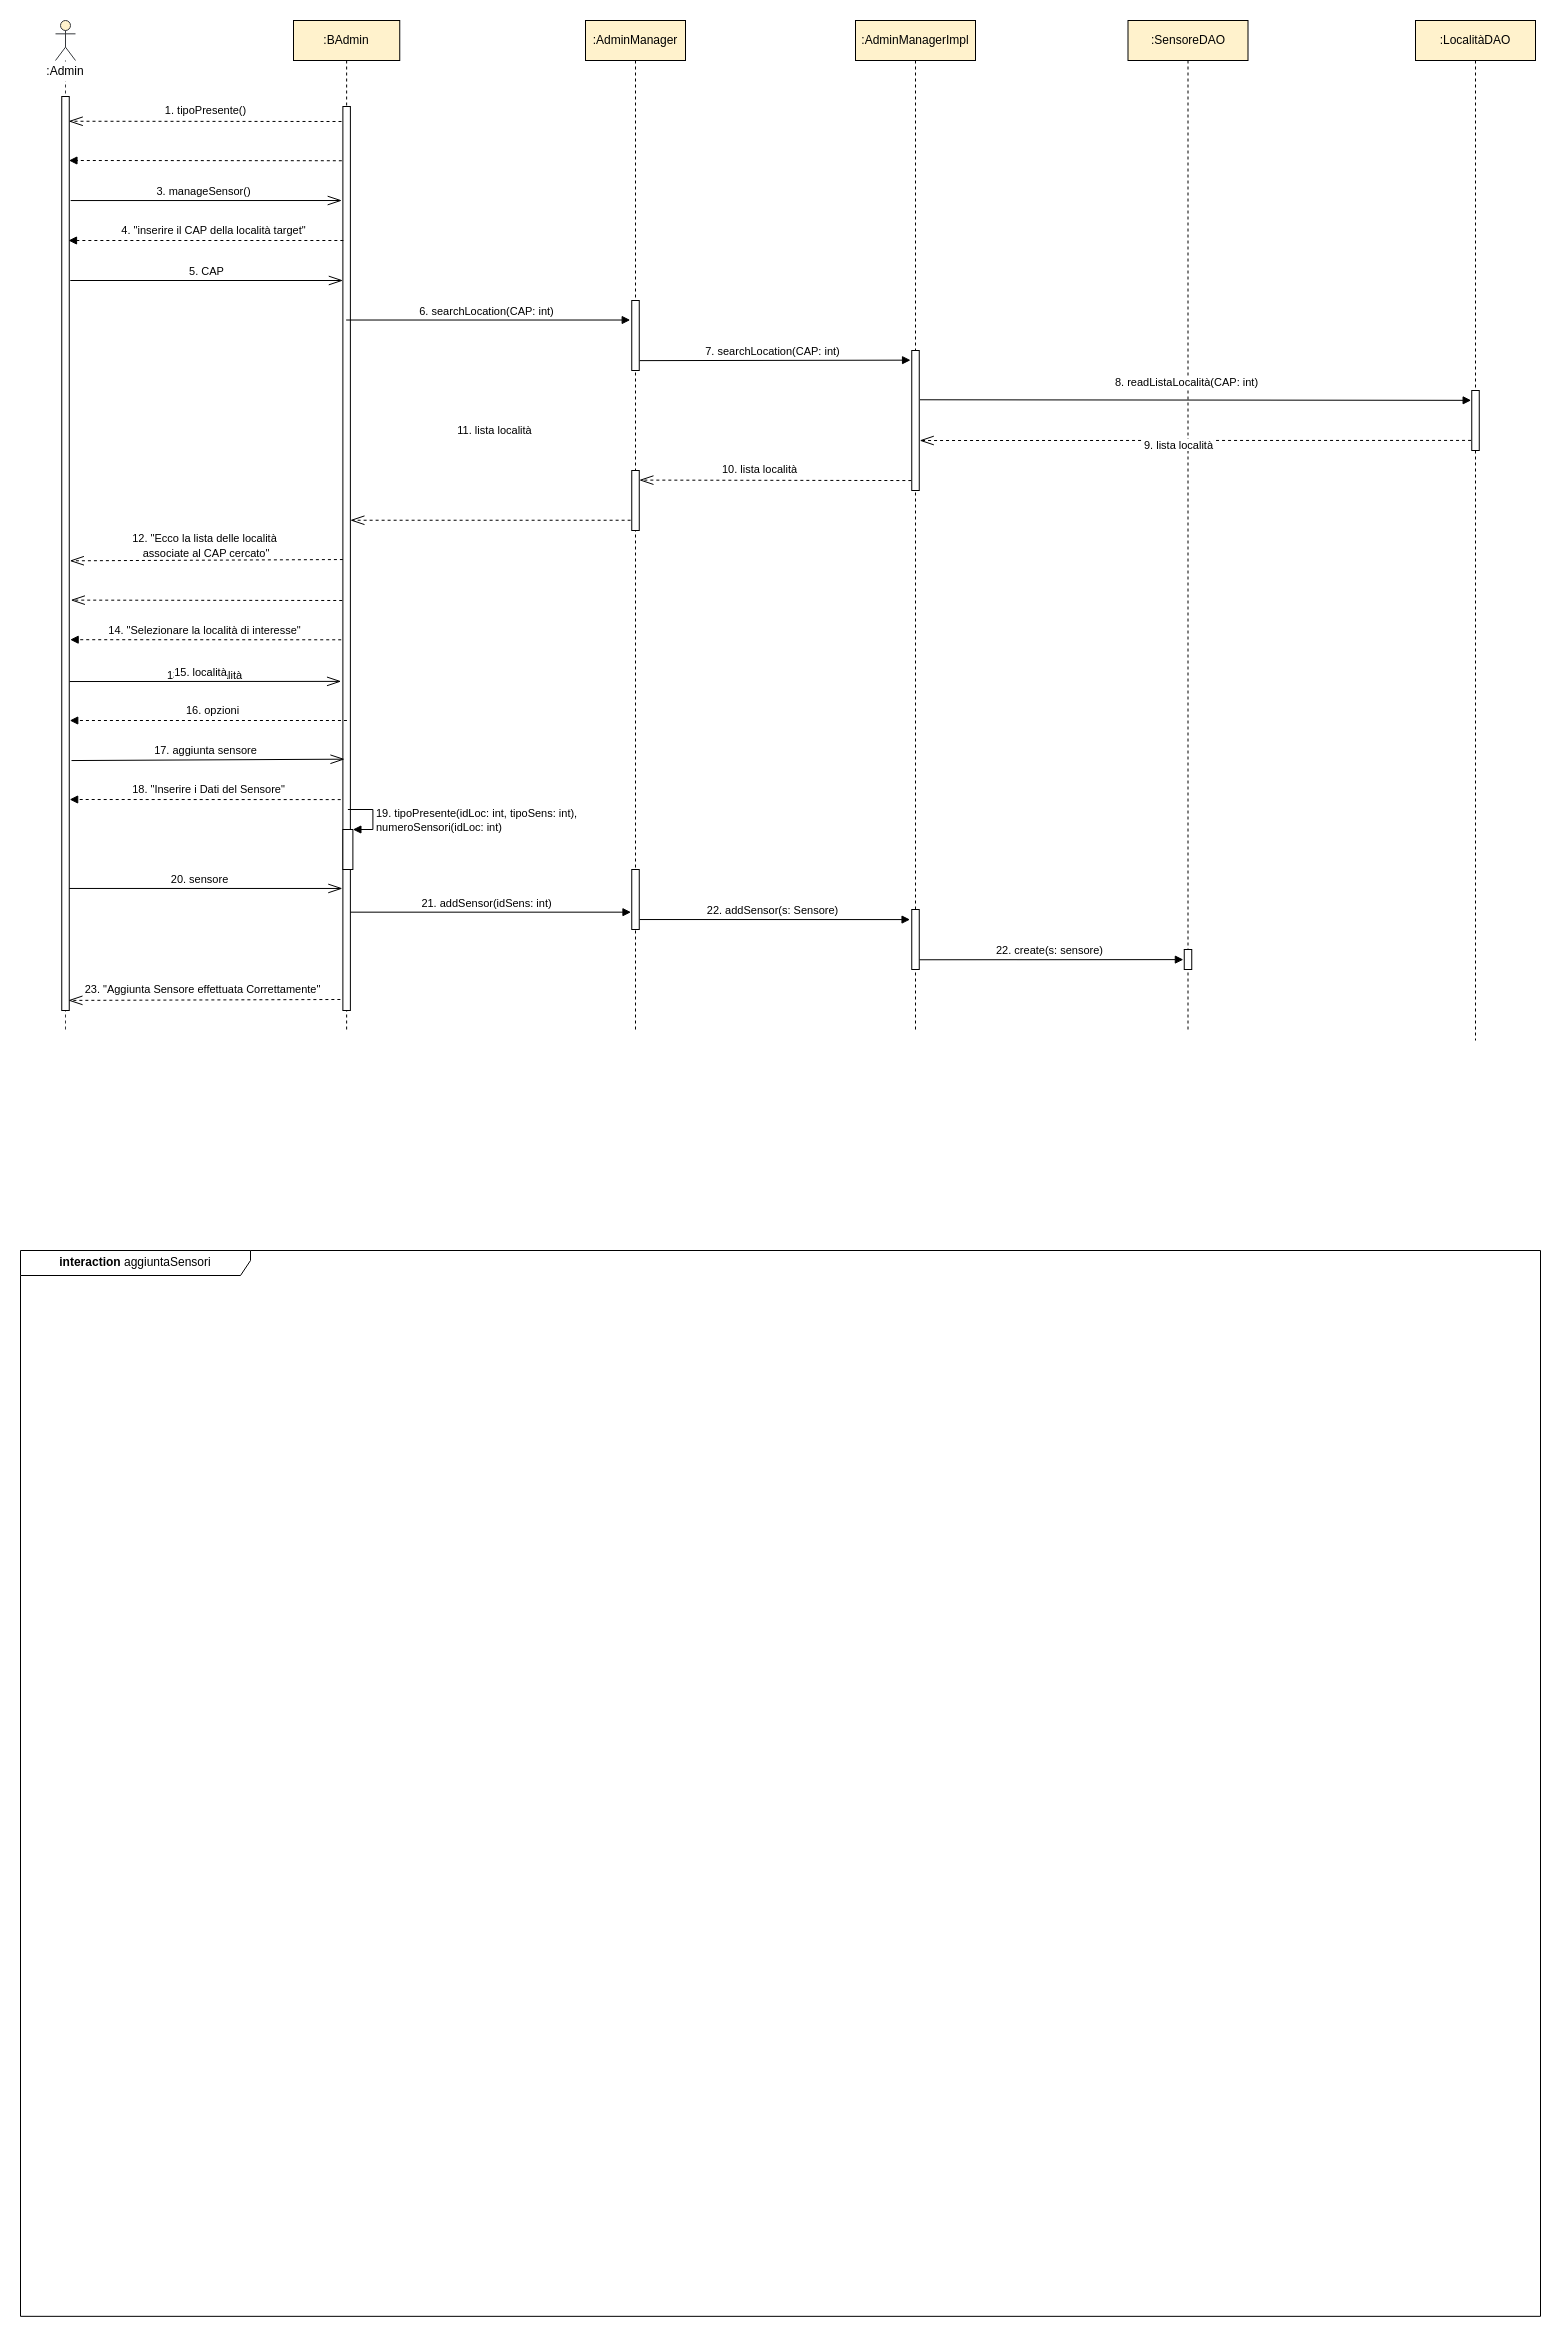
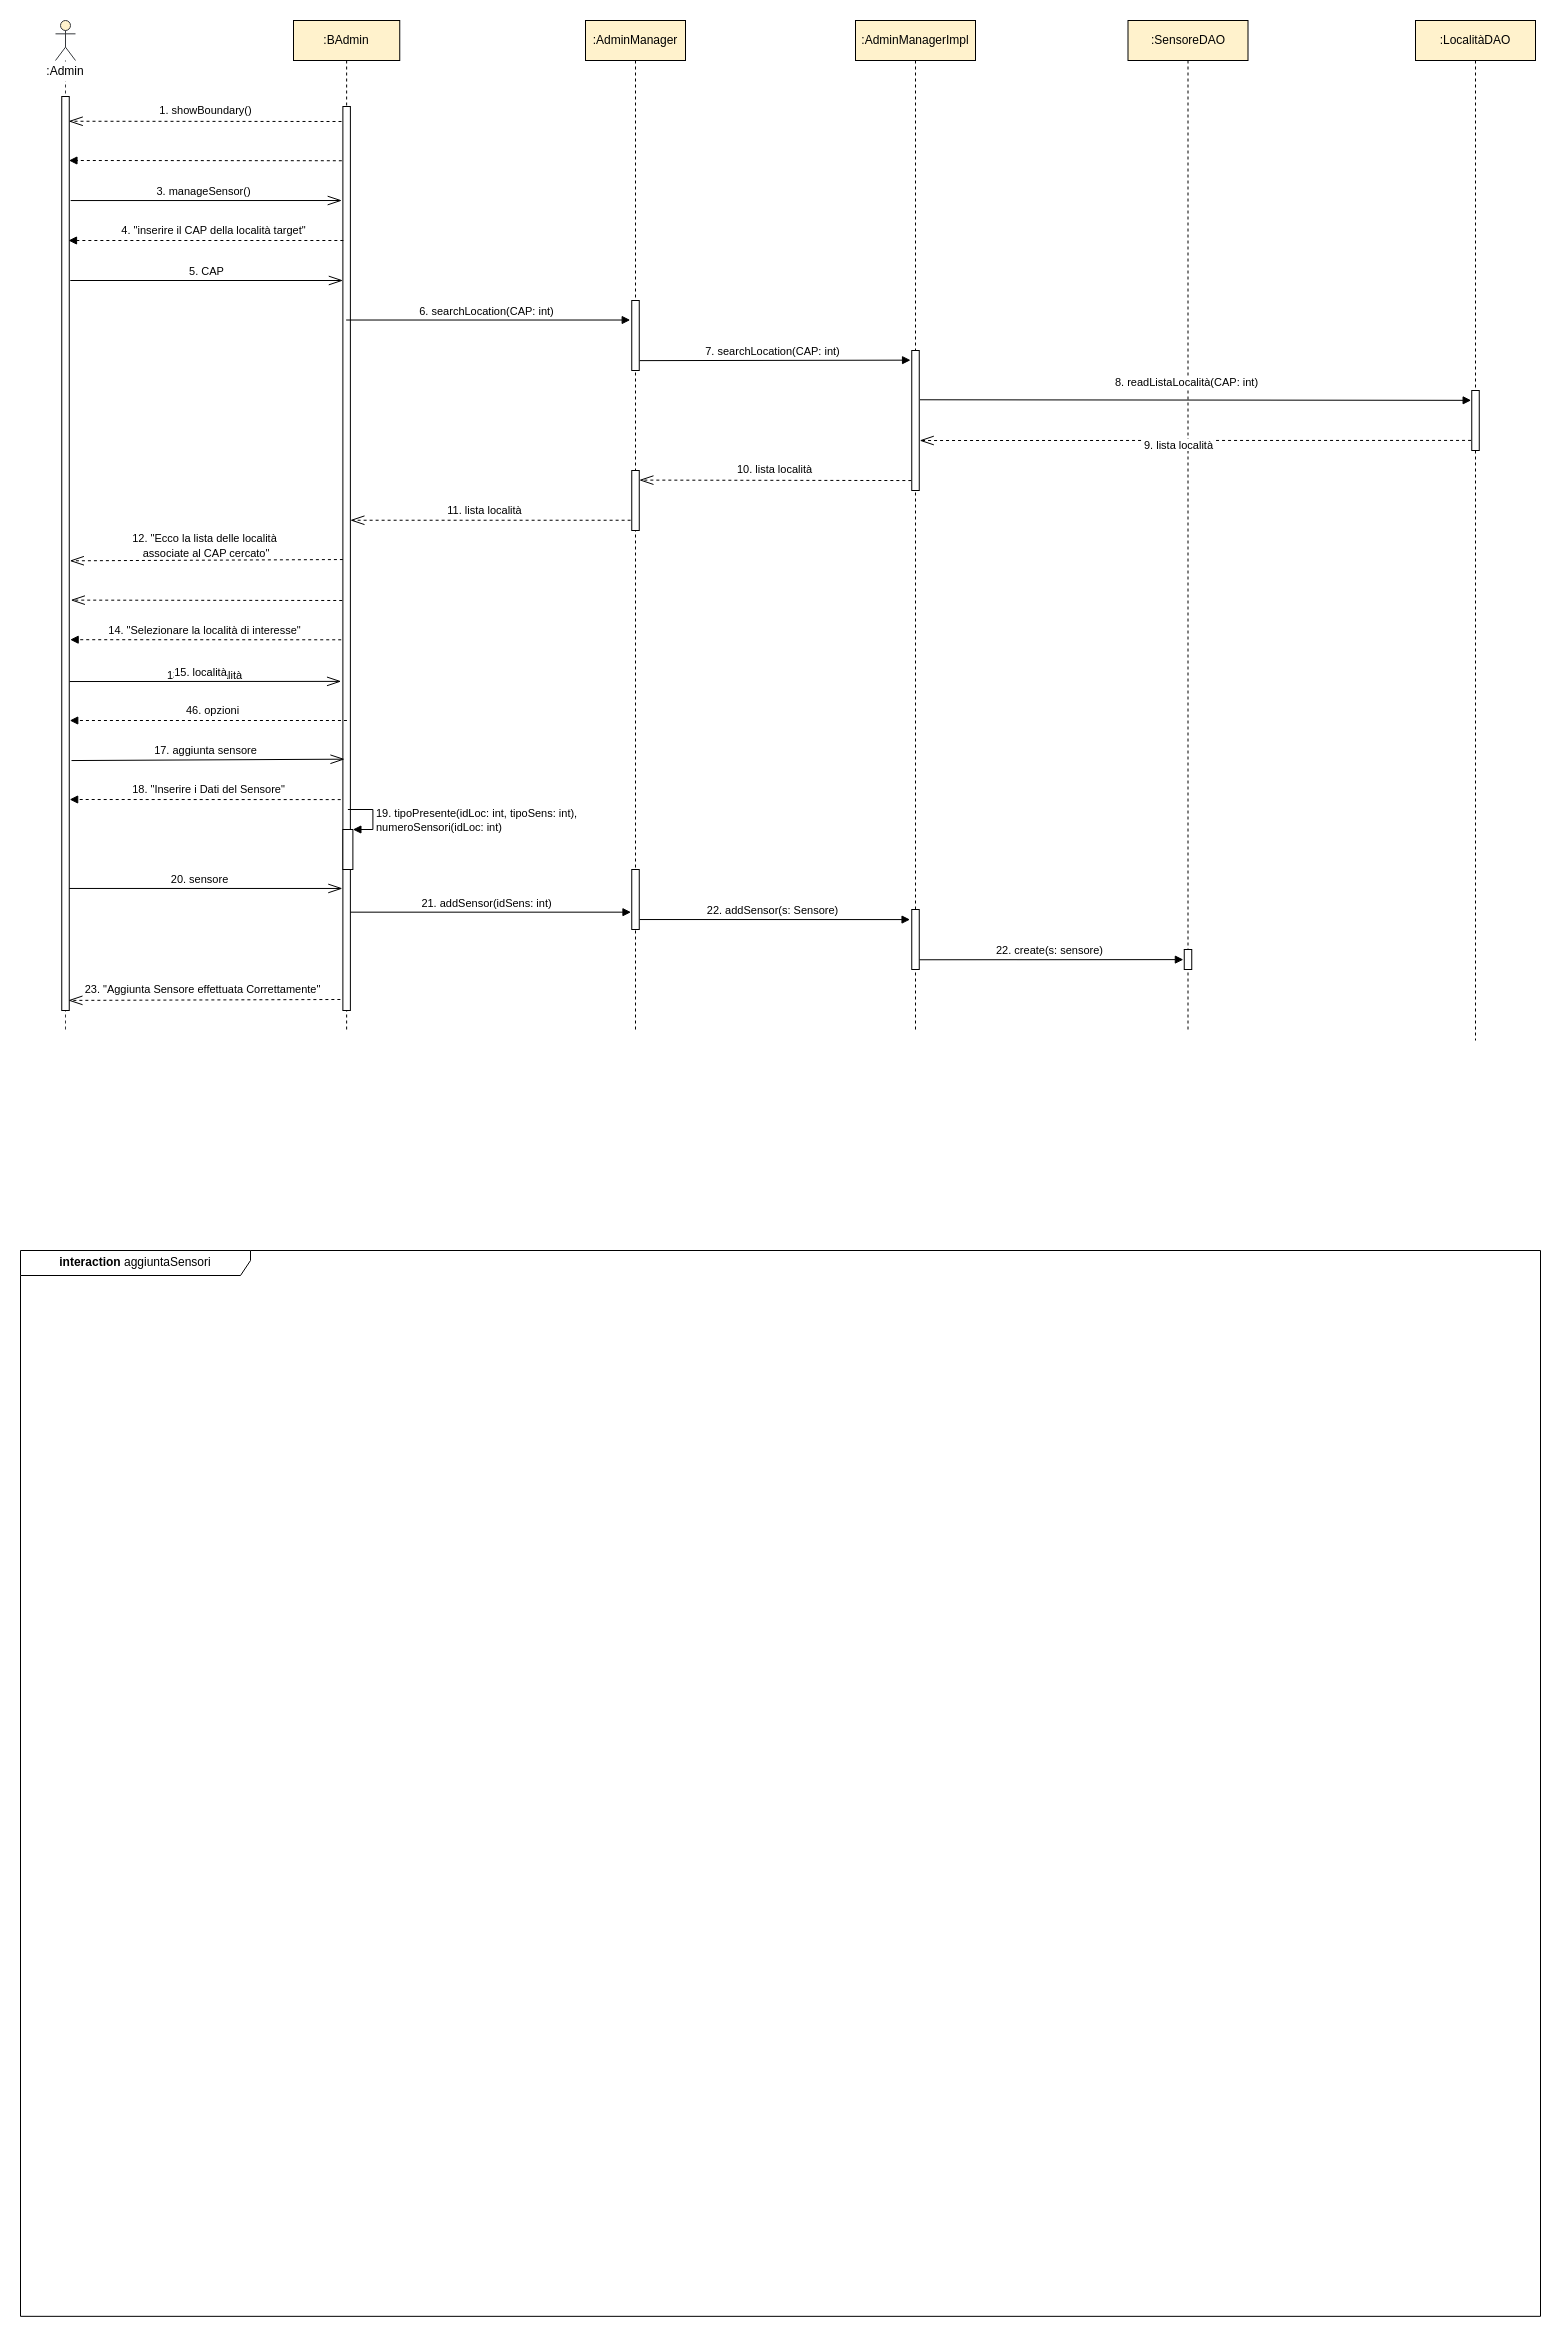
node "1. tipoPresente()": label "1. tipoPresente()" -> "1. showBoundary()"
node "11. lista località": moved (495, 431) -> (485, 511)
node "10. lista località": moved (760, 470) -> (775, 470)
node "16. opzioni": label "16. opzioni" -> "46. opzioni"
